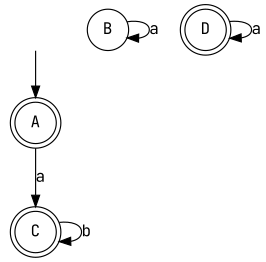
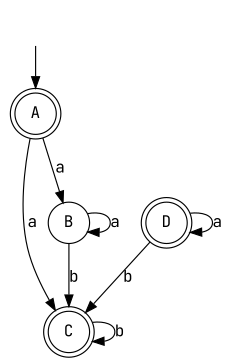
edge "A" -> "B": added, label "a"
edge "B" -> "C": added, label "b"
edge "D" -> "C": added, label "b"
